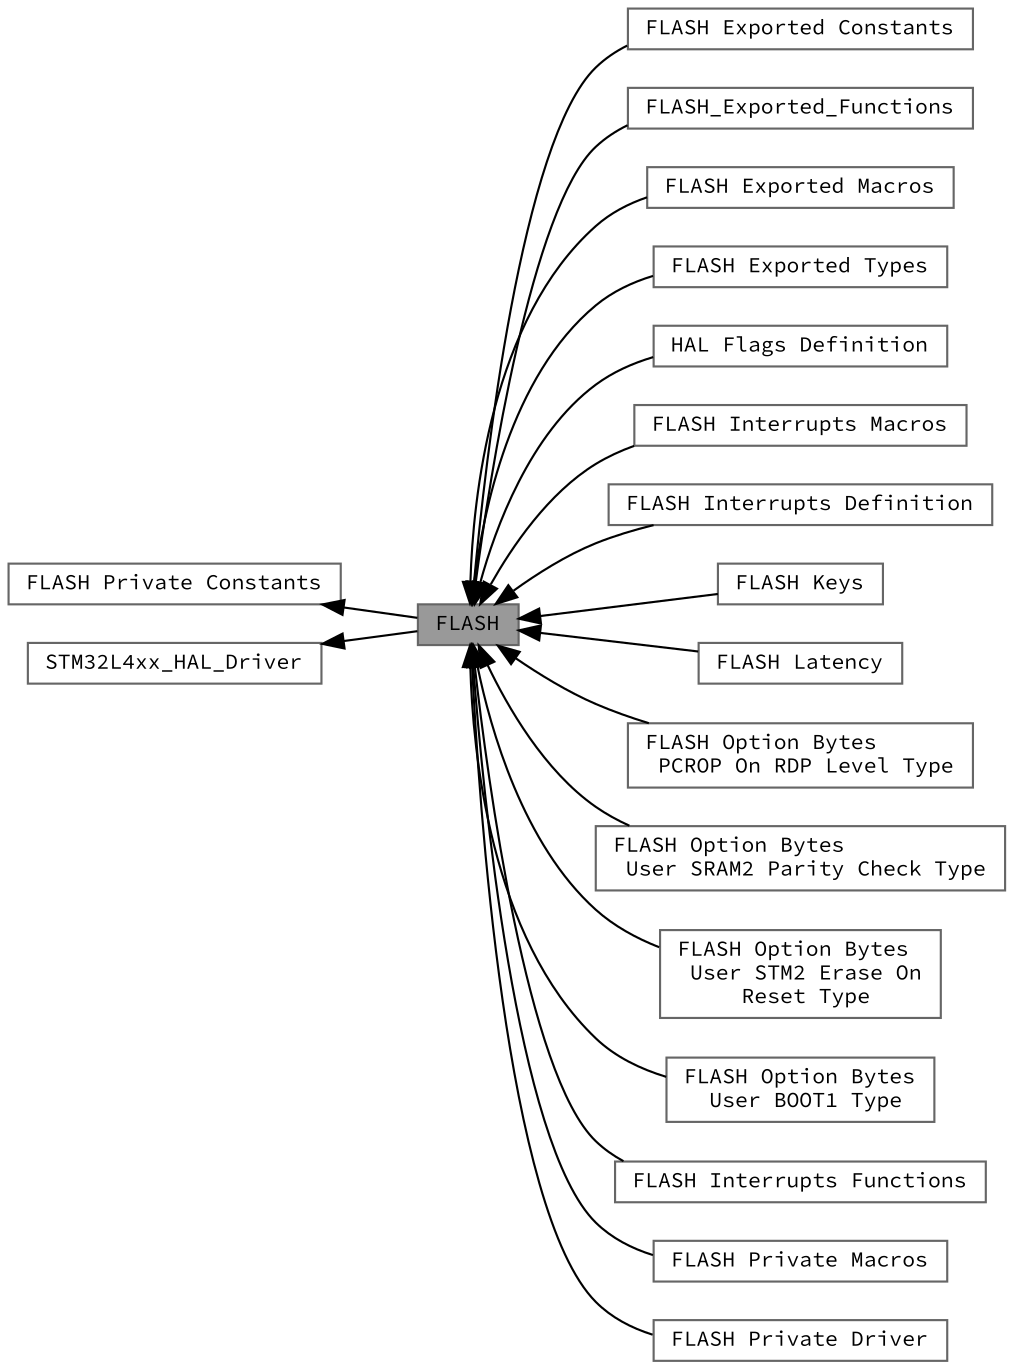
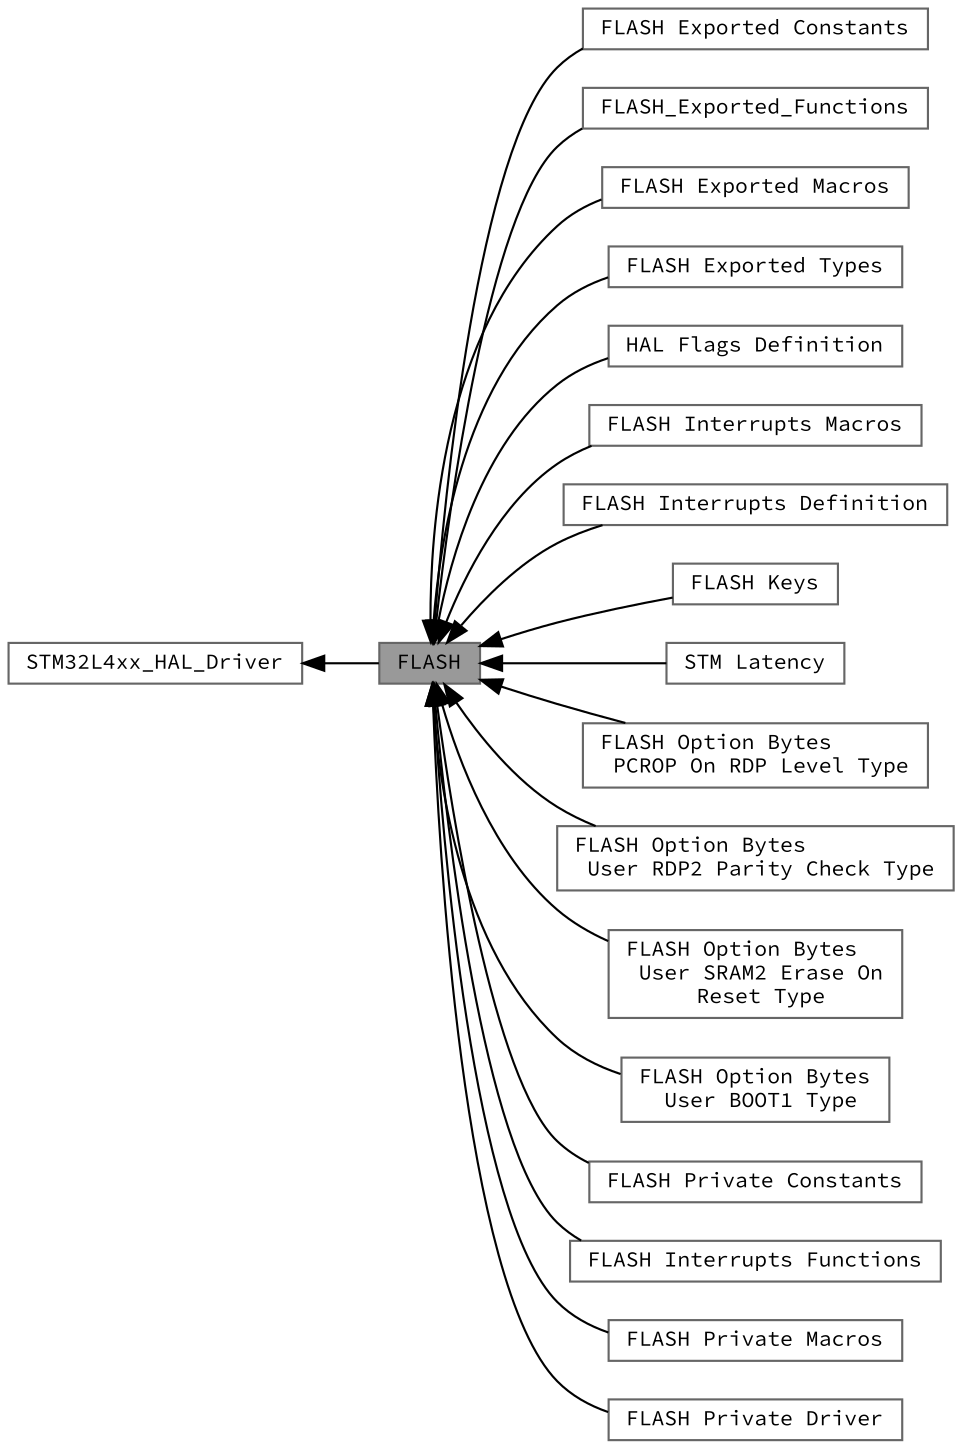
edge "FLASH" -> "FLASH Private Constants": reversed
node "FLASH Latency": label "FLASH Latency" -> "STM Latency"
node "FLASH Option Bytes User SRAM2 Parity Check Type": label "FLASH Option Bytes User SRAM2 Parity Check Type" -> "FLASH Option Bytes User RDP2 Parity Check Type"
node "FLASH Option Bytes User STM2 Erase On Reset Type": label "FLASH Option Bytes User STM2 Erase On Reset Type" -> "FLASH Option Bytes User SRAM2 Erase On Reset Type"
